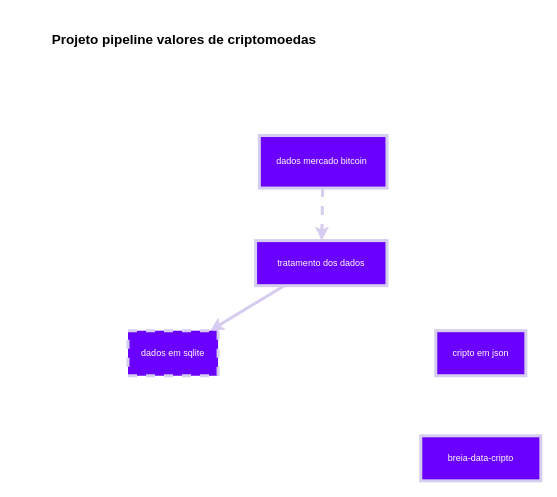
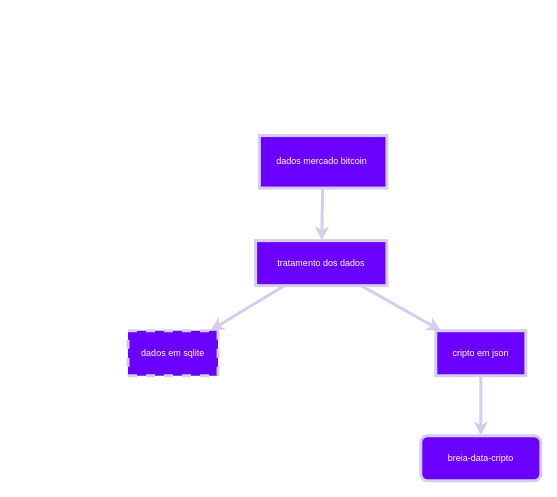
node "Projeto pipeline valores de criptomoedas": removed
edge "dados mercado bitcoin" -> "tratamento dos dados": style dashed -> solid
edge "tratamento dos dados" -> "cripto em json": added
edge "cripto em json" -> "breia-data-cripto": added
node "breia-data-cripto": shape rectangle -> rounded rectangle
